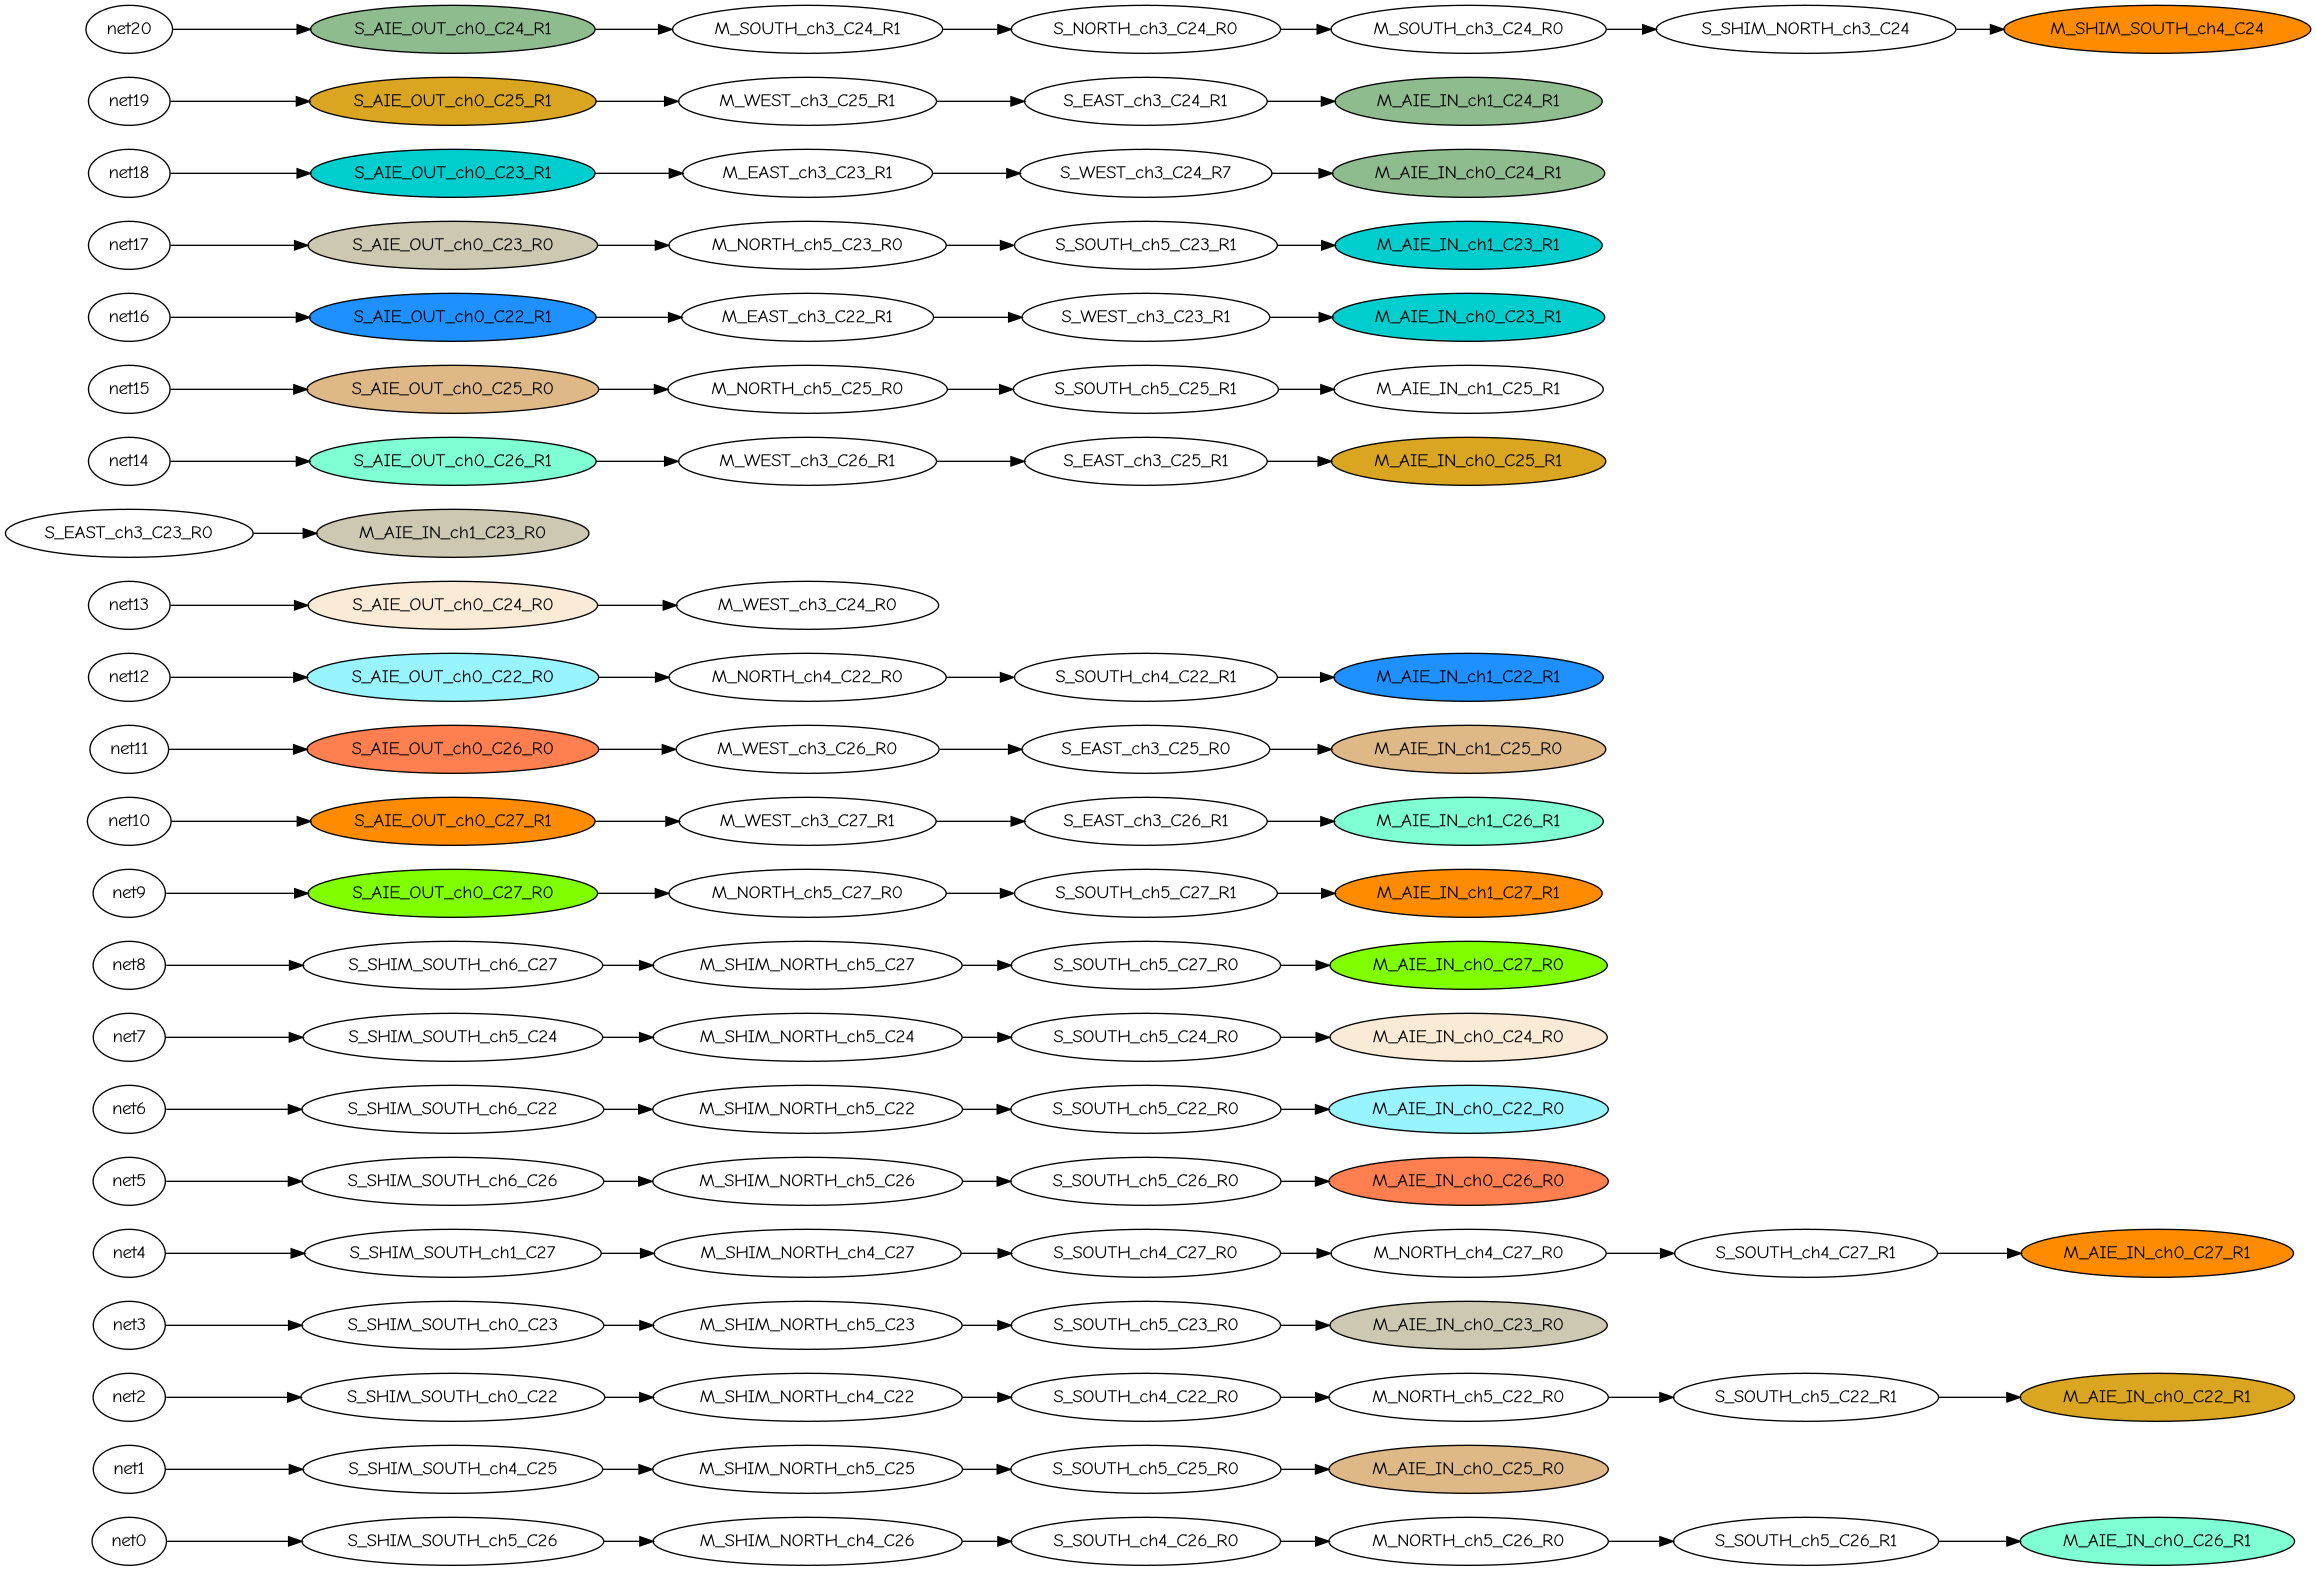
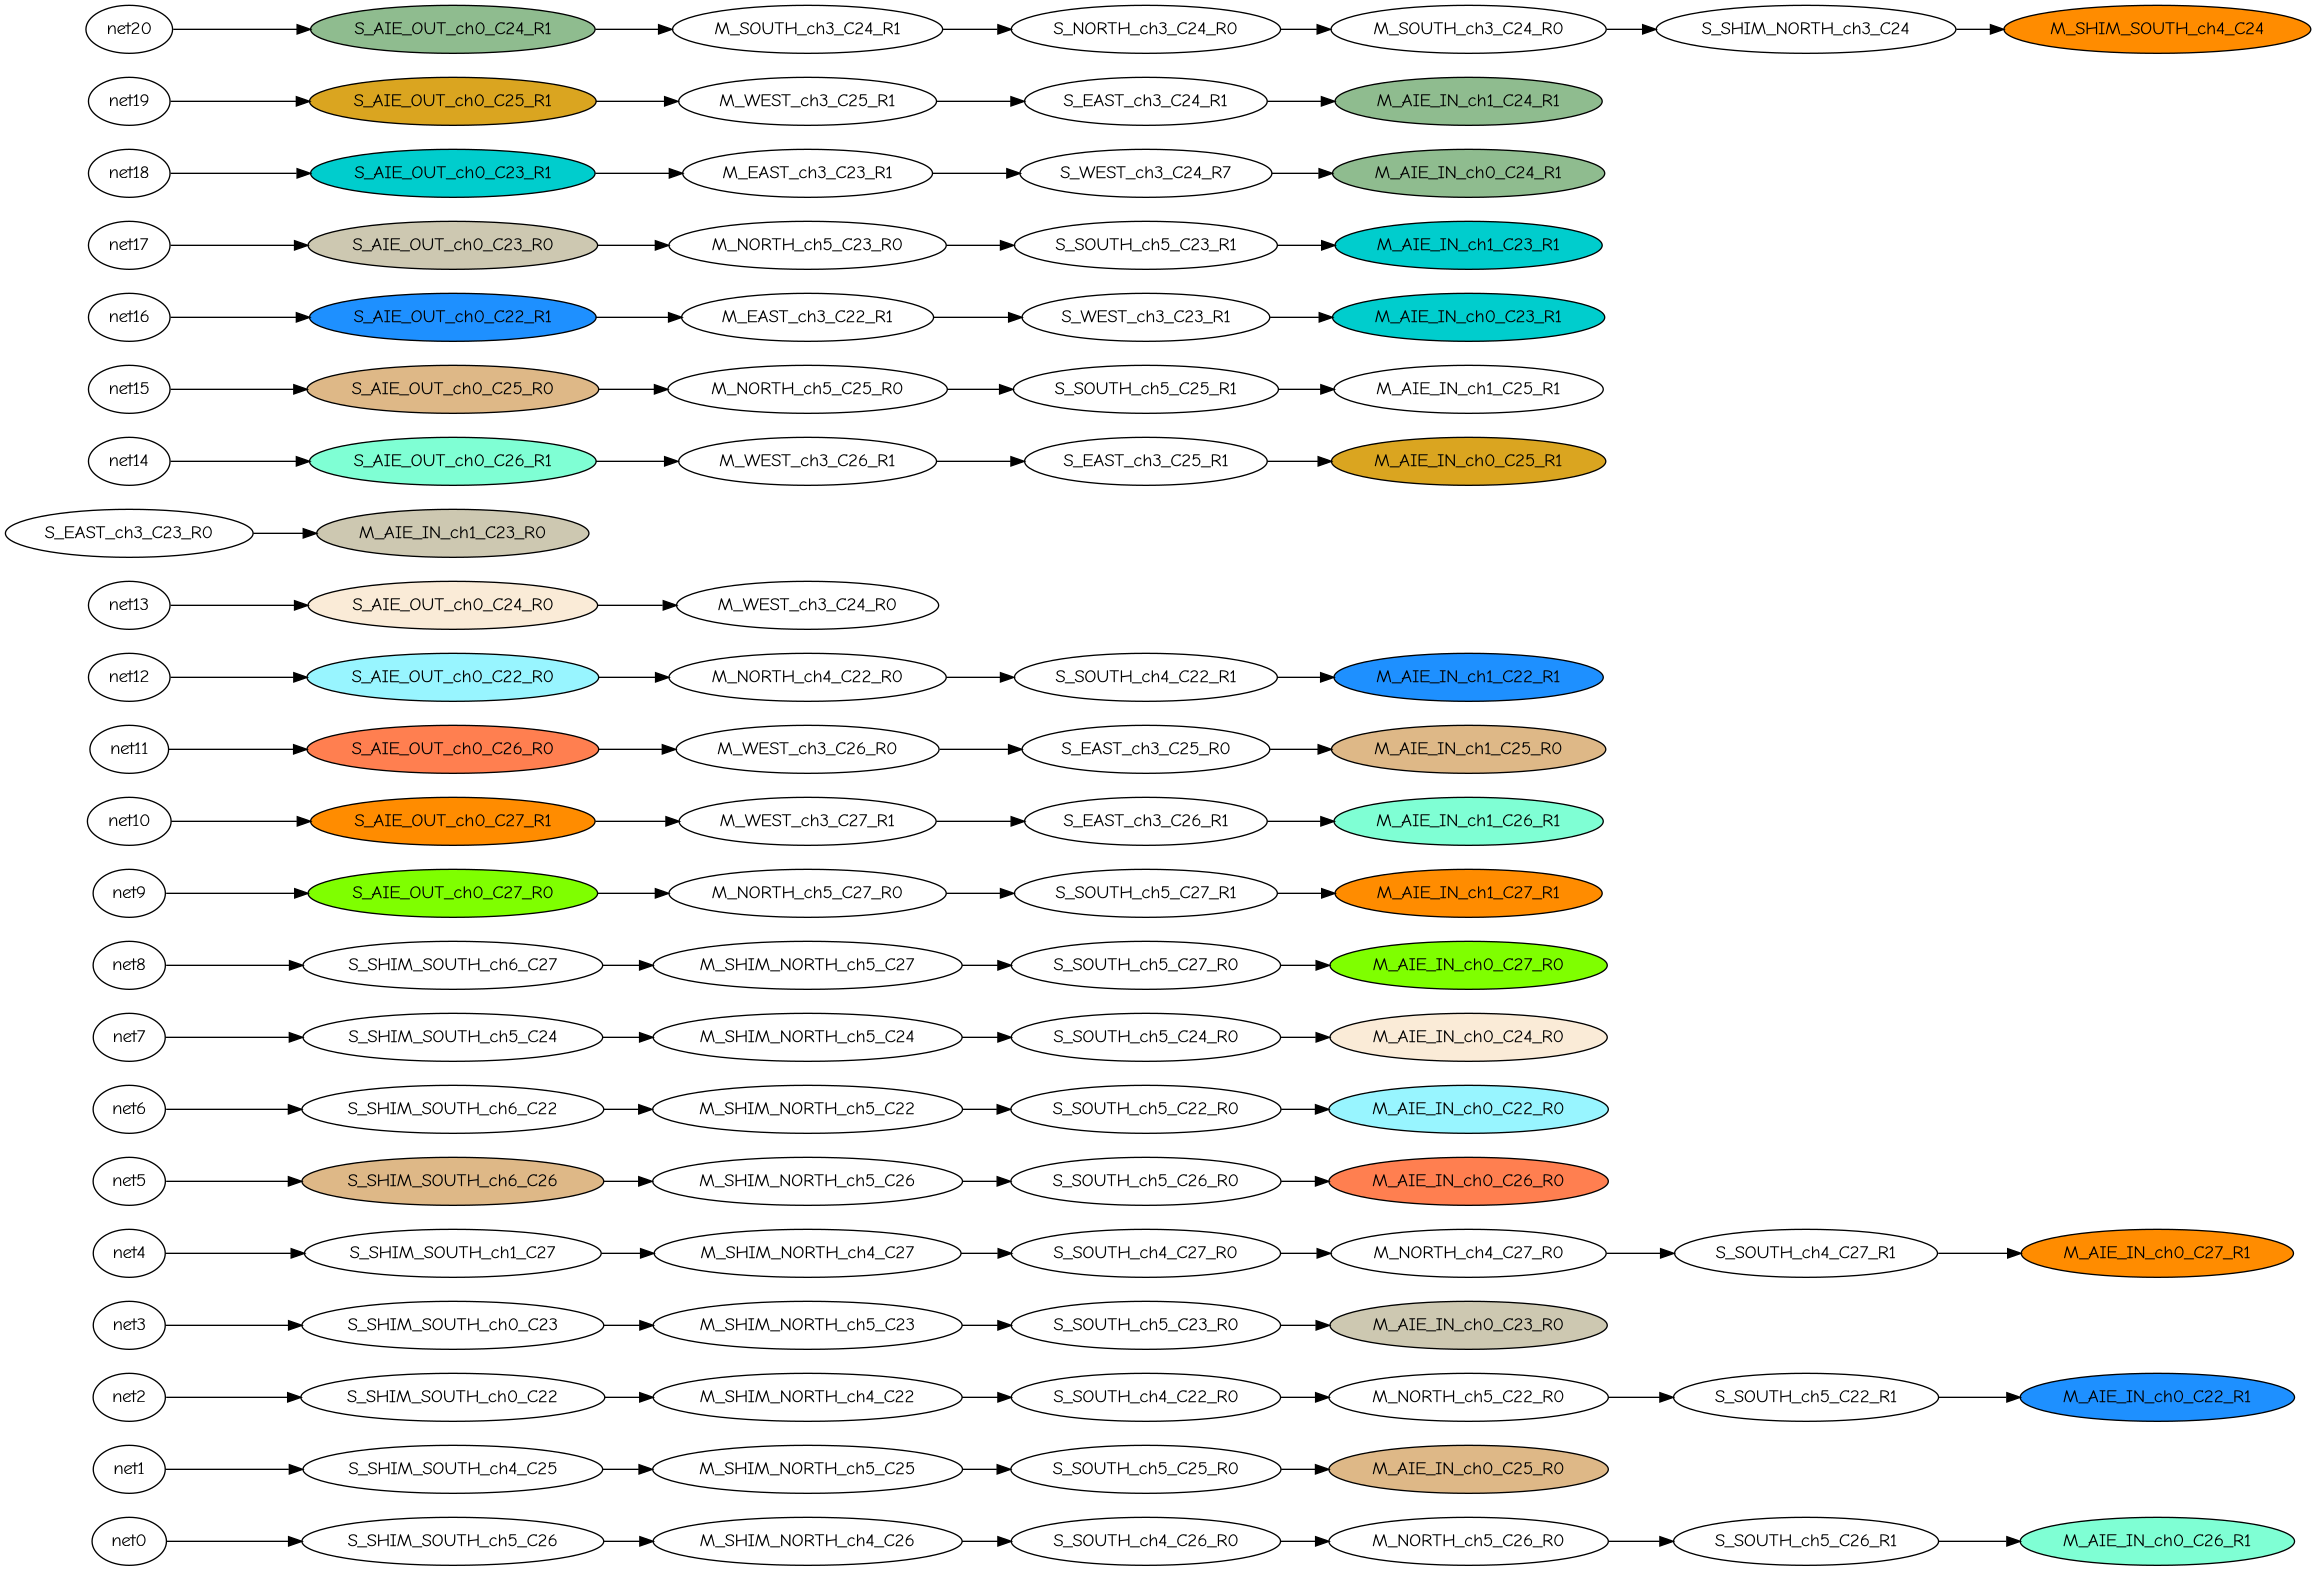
node "S_SHIM_SOUTH_ch6_C26": fillcolor White -> burlywood
node "M_AIE_IN_ch0_C22_R1": fillcolor goldenrod -> dodgerblue
